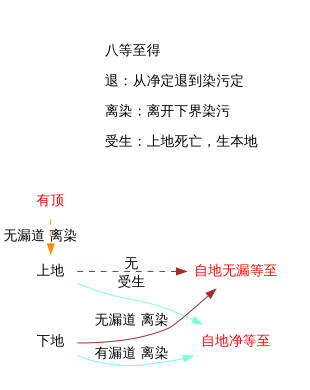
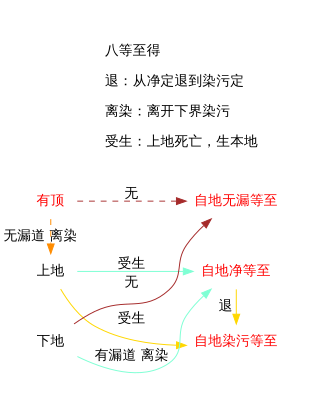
edge "上地" -> "自地无漏等至": now "有顶" -> "自地无漏等至"
edge "下地" -> "自地无漏等至": label "无漏道 离染" -> "无"
node "自地染污等至": added
